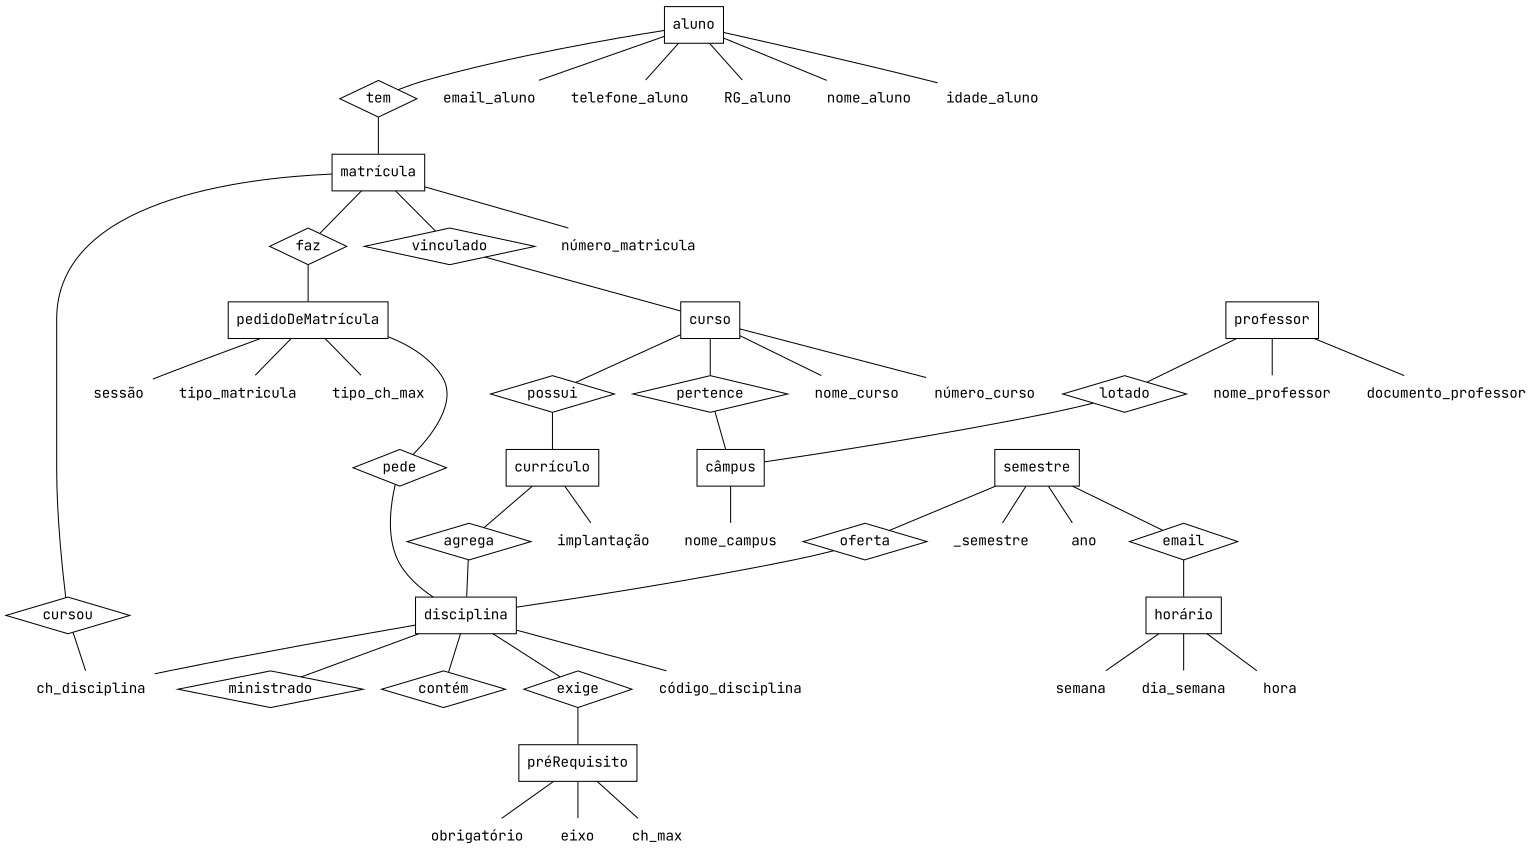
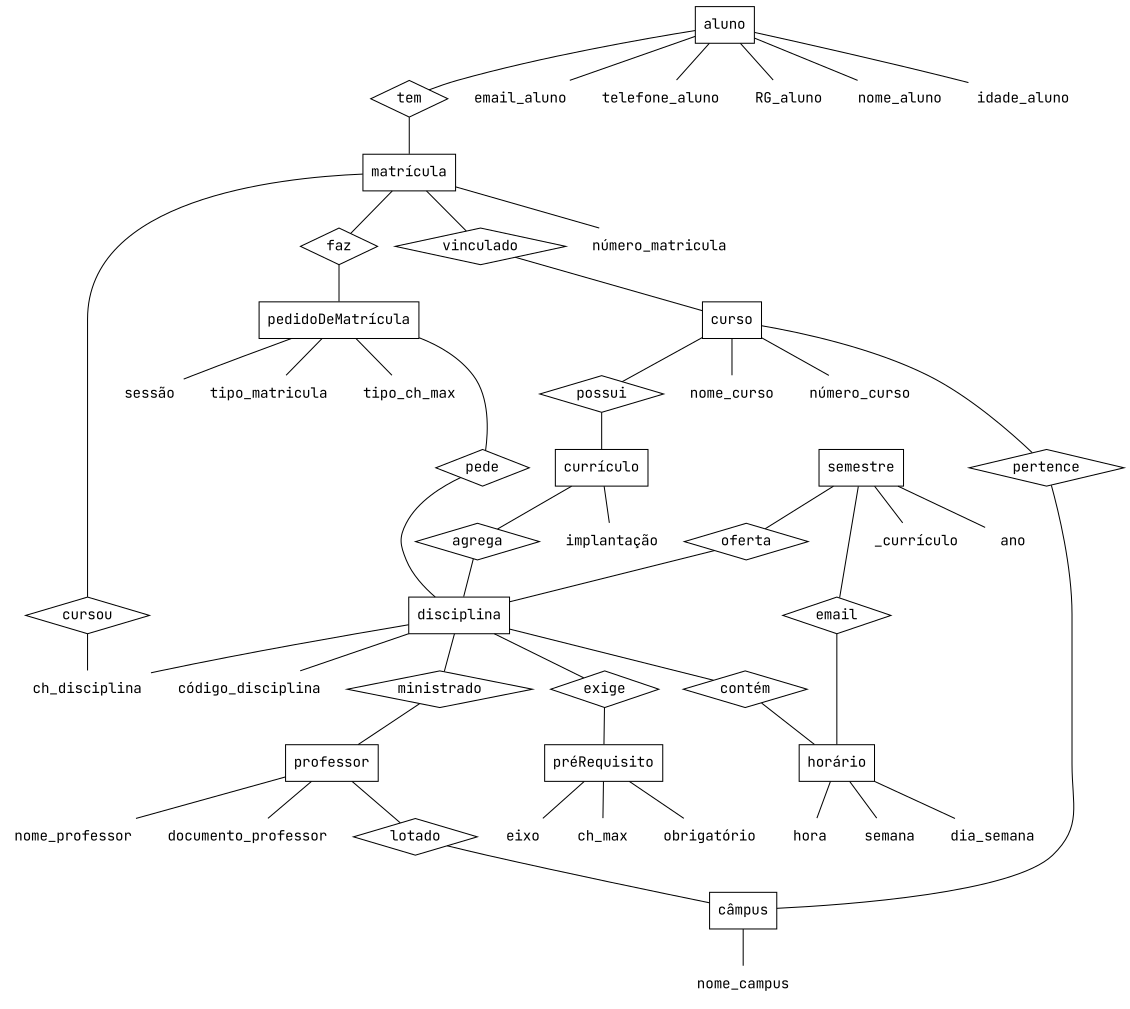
node "_semestre": label "_semestre" -> "_currículo"
edge "ministrado" -- "professor": added
edge "contém" -- "horário": added
